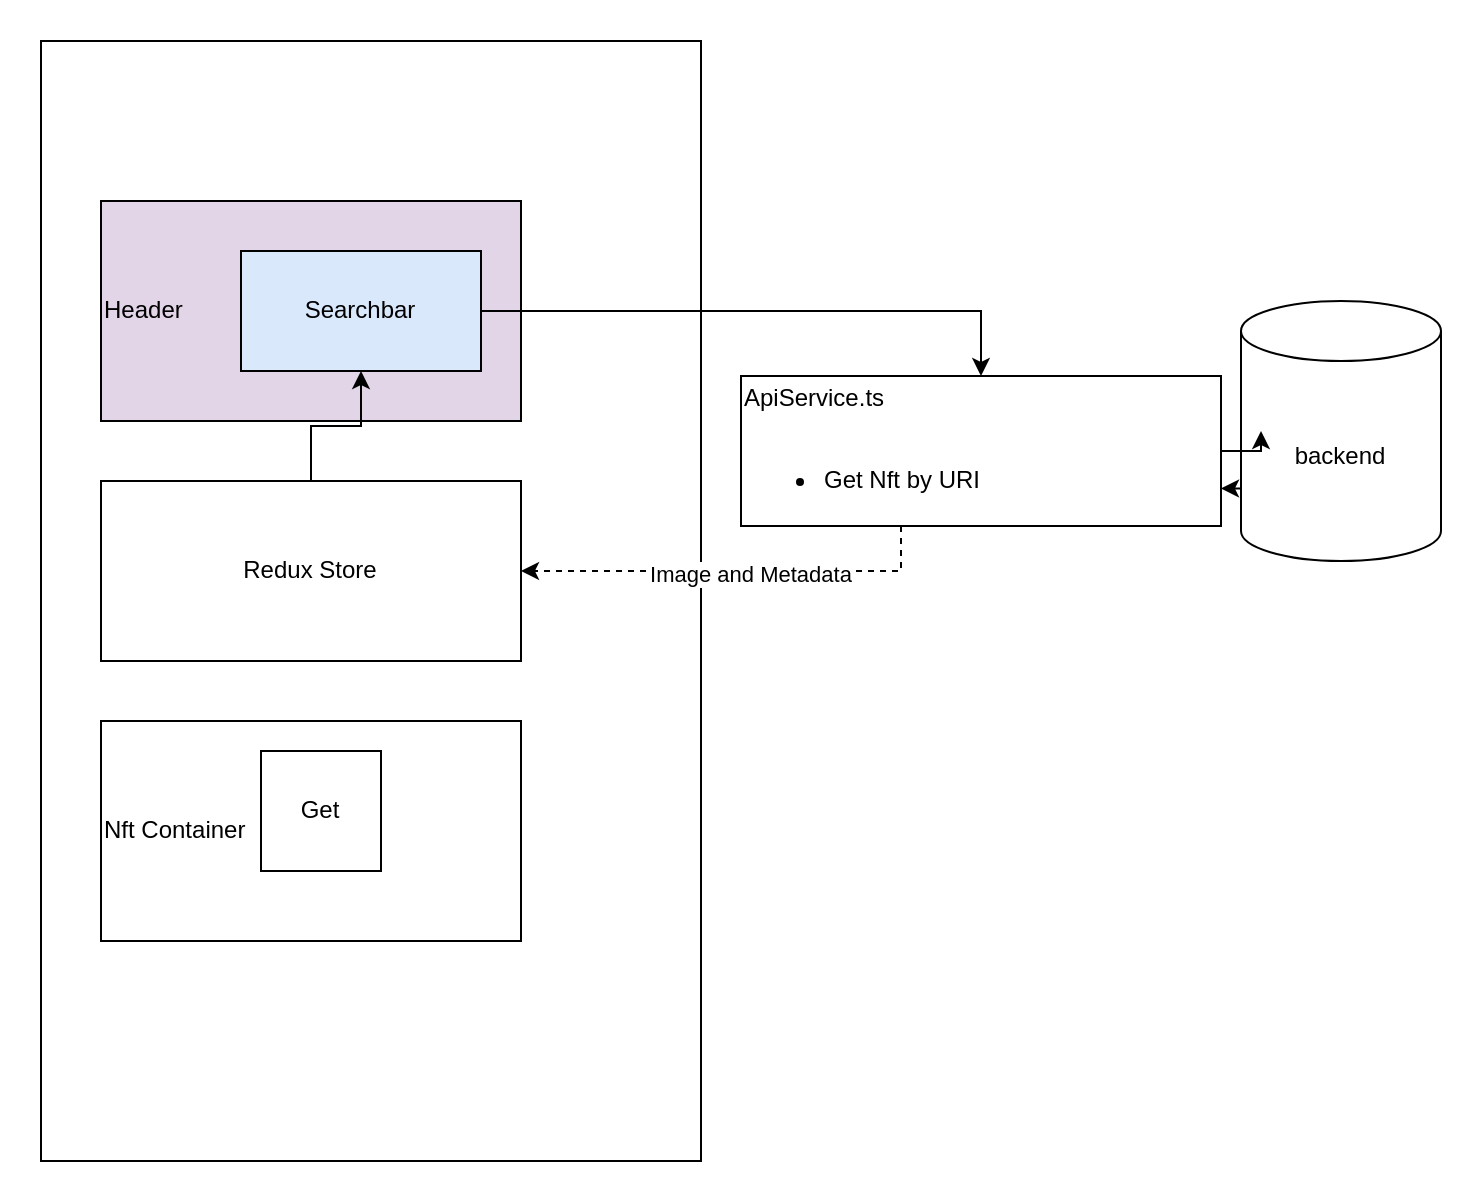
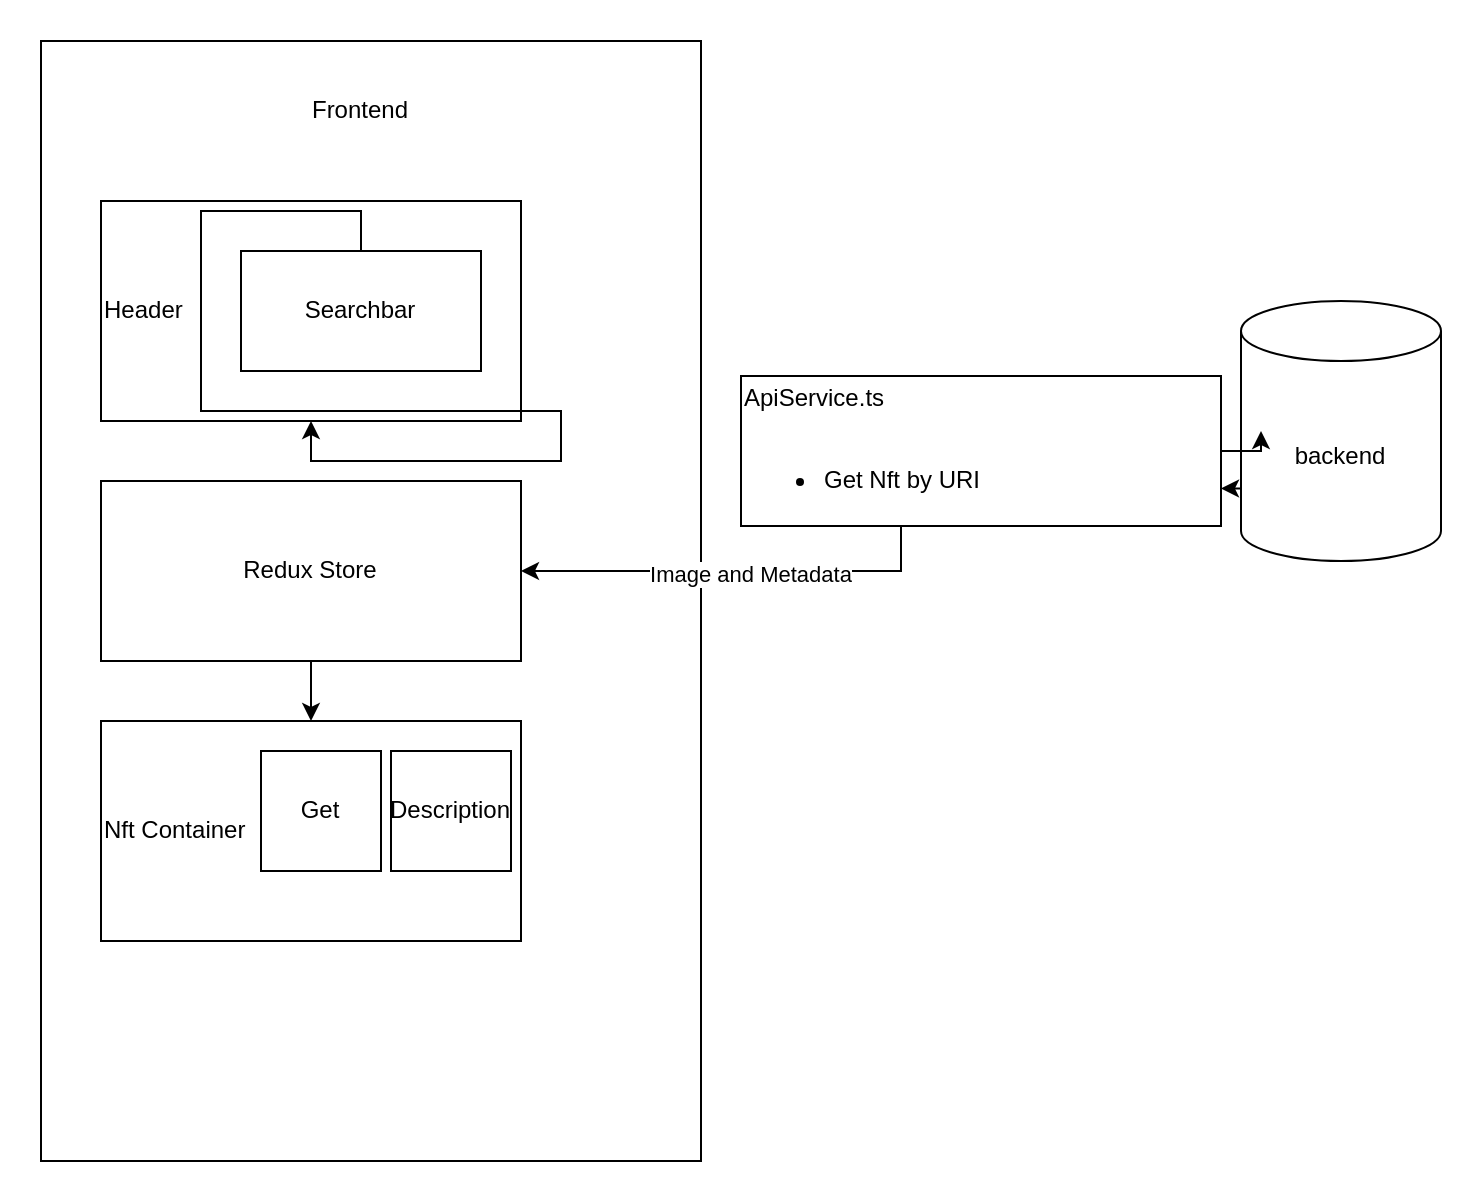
node "Frontend": added
node "Header": fillcolor #e1d5e7 -> #ffffff
node "Searchbar": fillcolor #dae8fc -> #ffffff
edge "Searchbar" -> "ApiService.ts Get Nft by URI": now "Searchbar" -> "Header"
edge "Redux Store" -> "Searchbar": now "Redux Store" -> "Nft Container"
edge "ApiService.ts Get Nft by URI" -> "Redux Store": style dashed -> solid
node "Description": added
